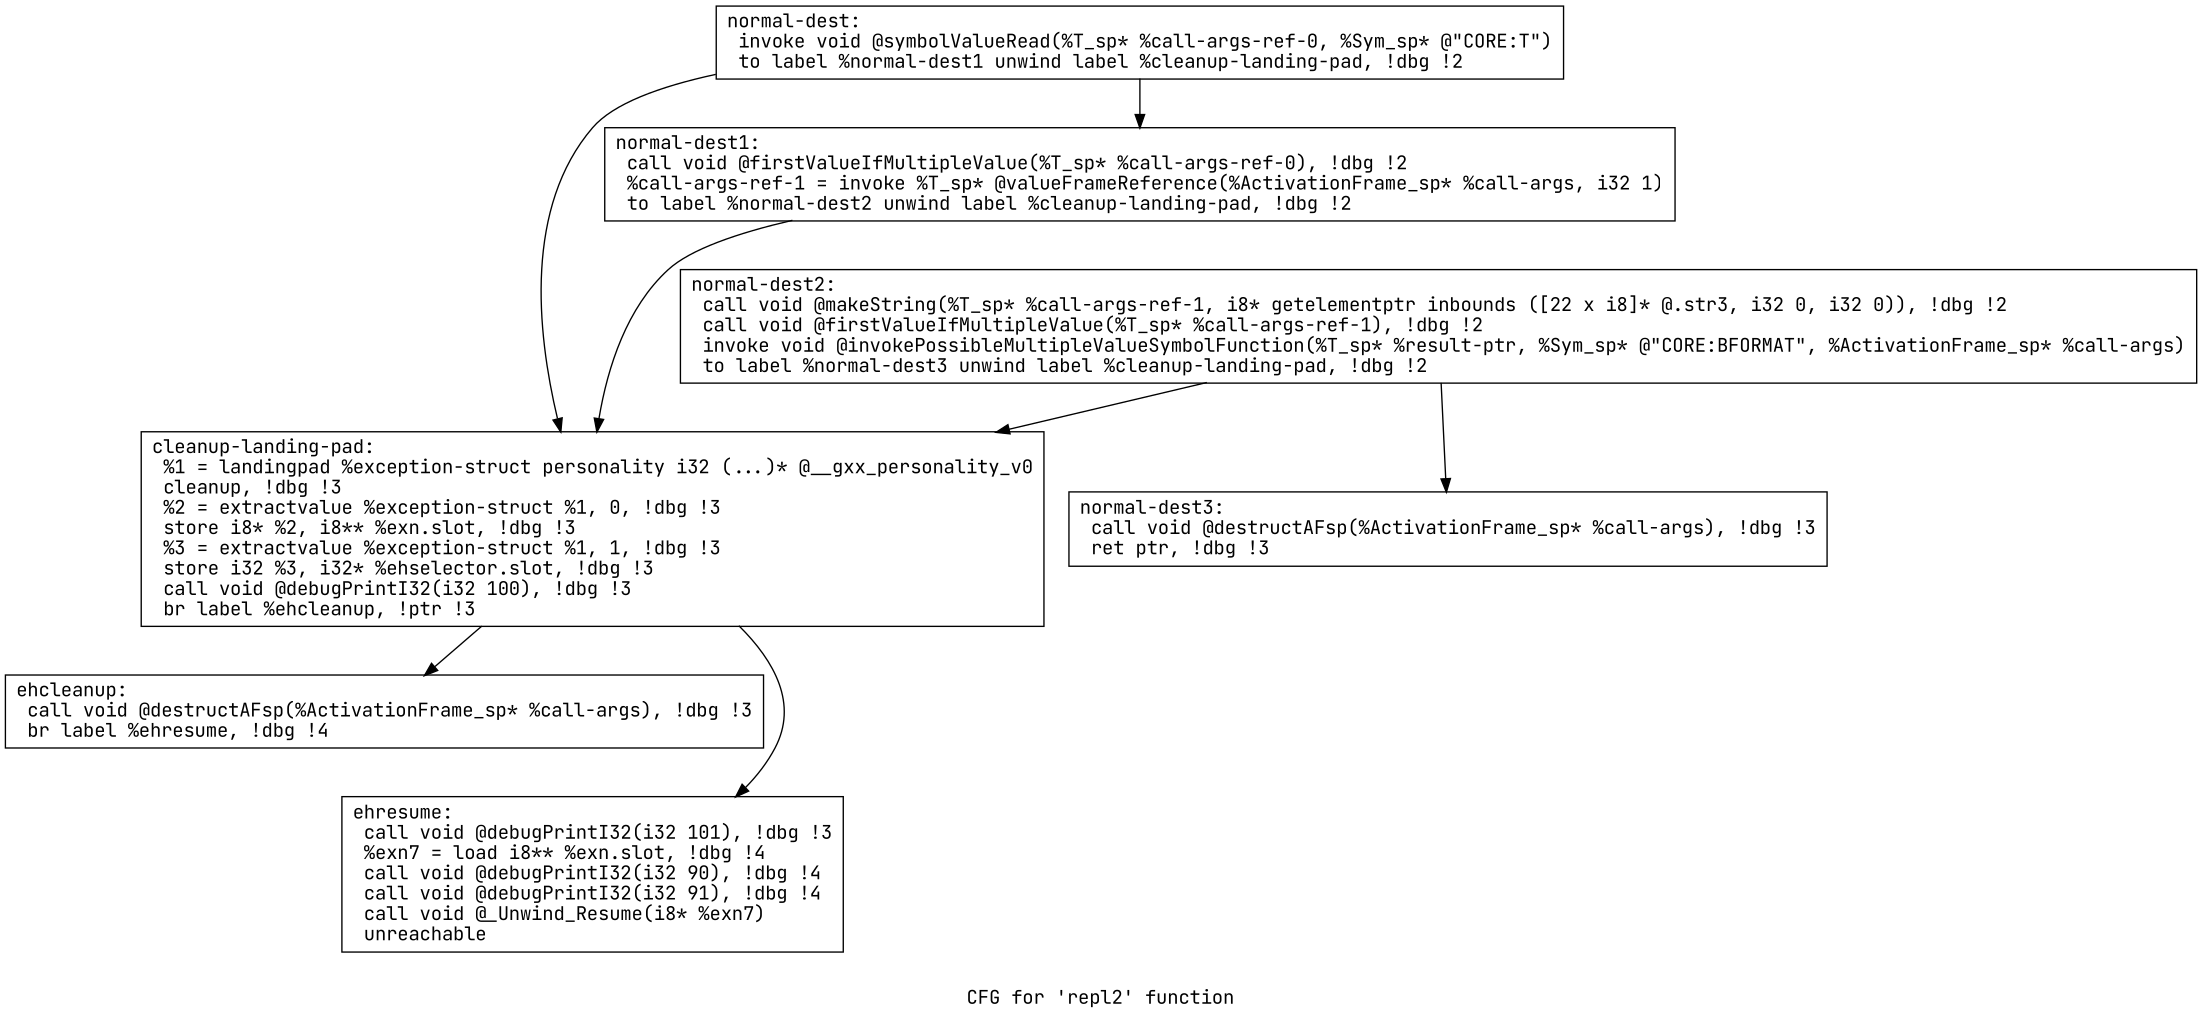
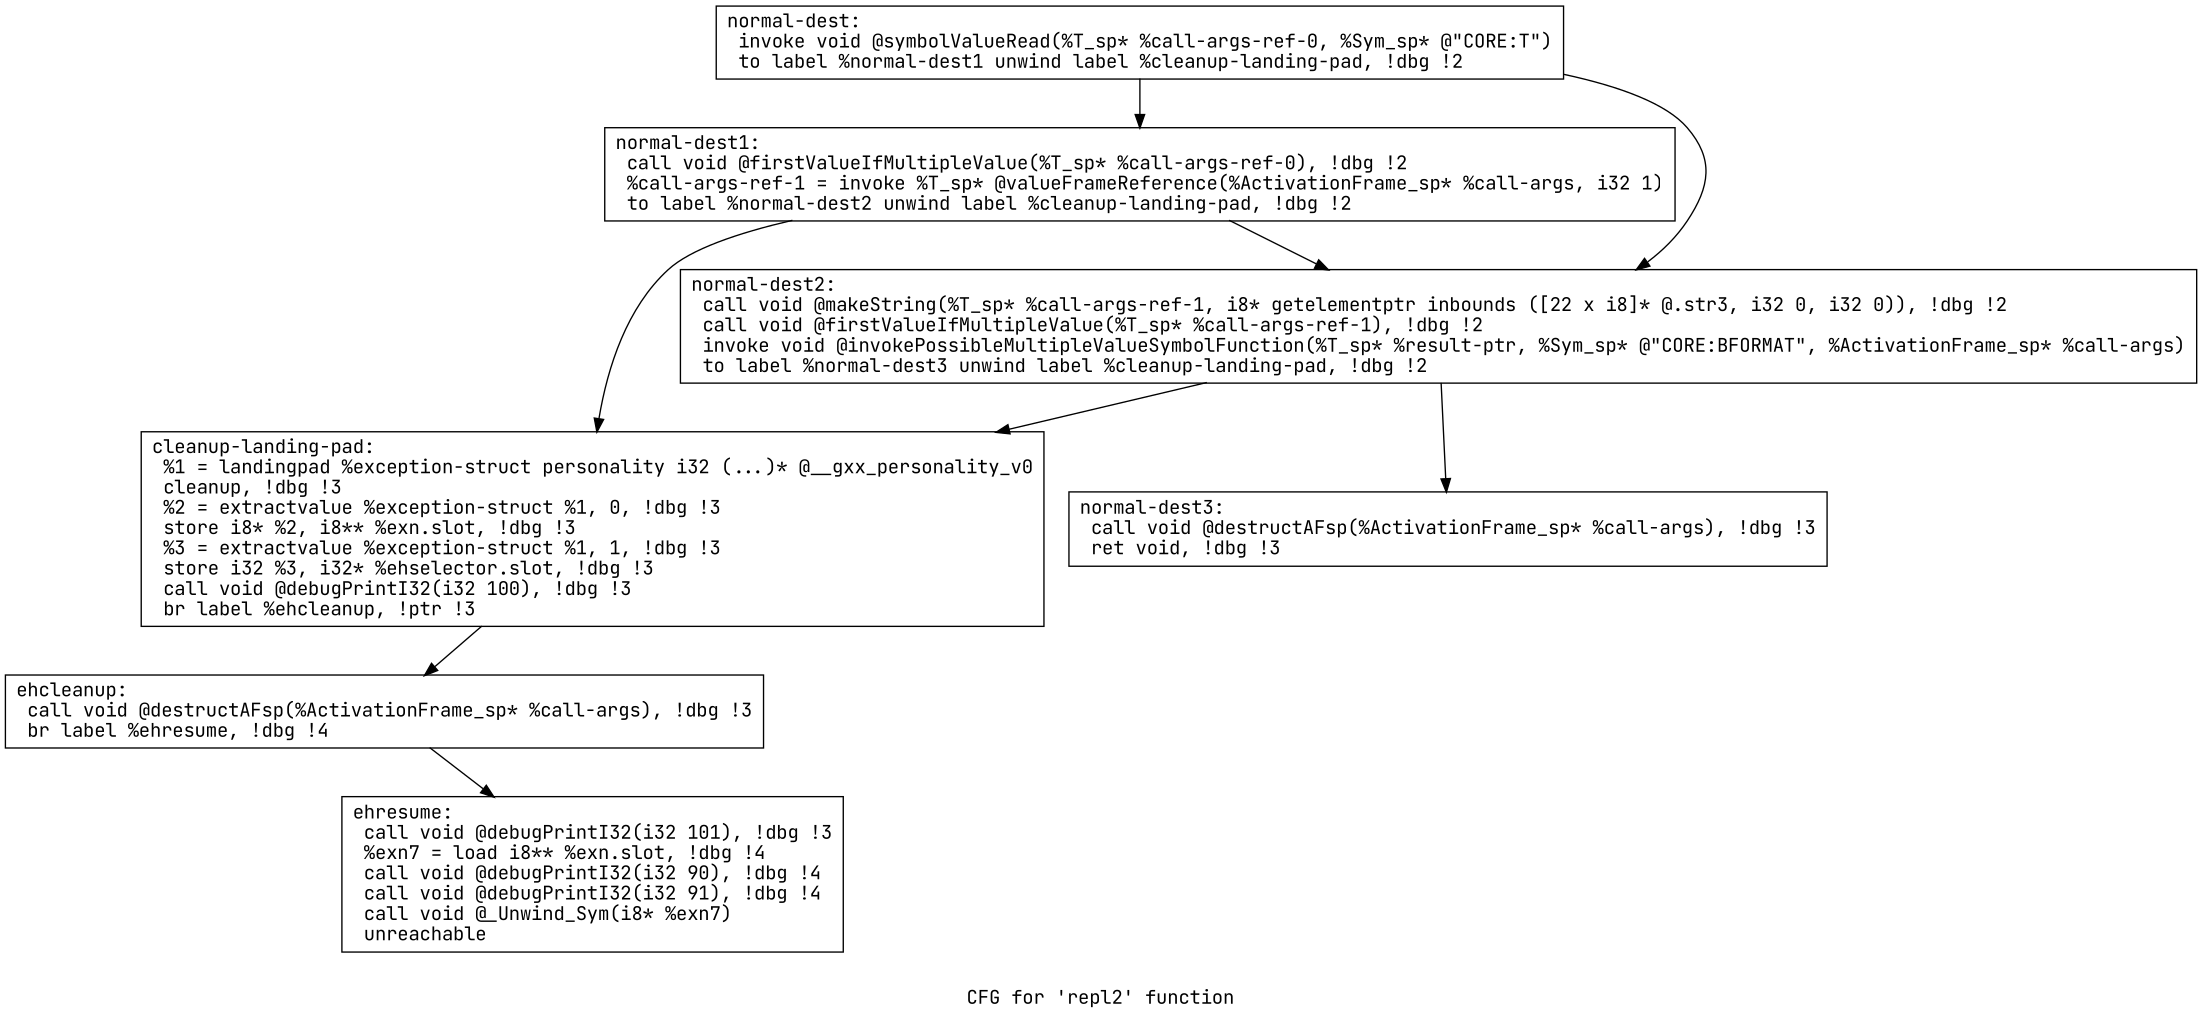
edge "normal-dest:" -> "cleanup-landing-pad:": now "normal-dest:" -> "normal-dest2:"
edge "normal-dest1:" -> "normal-dest2:": added
node "normal-dest3:": text "ret ptr, !dbg !3" -> "ret void, !dbg !3"
edge "cleanup-landing-pad:" -> "ehresume:": now "ehcleanup:" -> "ehresume:"
node "ehresume:": text "call void @_Unwind_Resume(i8* %exn7)" -> "call void @_Unwind_Sym(i8* %exn7)"
